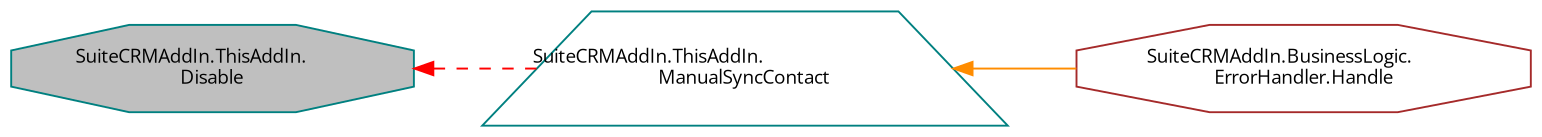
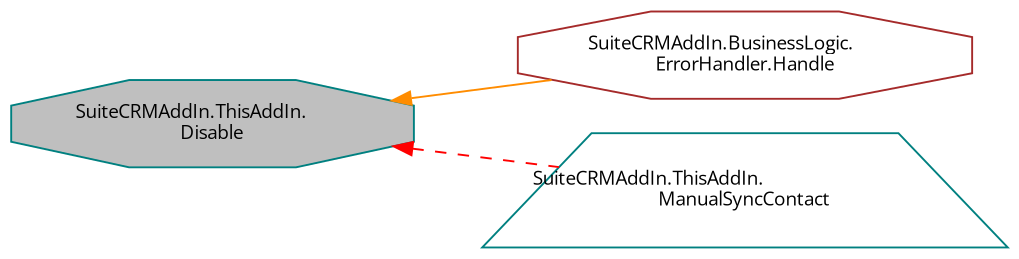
edge "SuiteCRMAddIn.BusinessLogic. ErrorHandler.Handle" -> "SuiteCRMAddIn.ThisAddIn. ManualSyncContact": now "SuiteCRMAddIn.BusinessLogic. ErrorHandler.Handle" -> "SuiteCRMAddIn.ThisAddIn. Disable"
